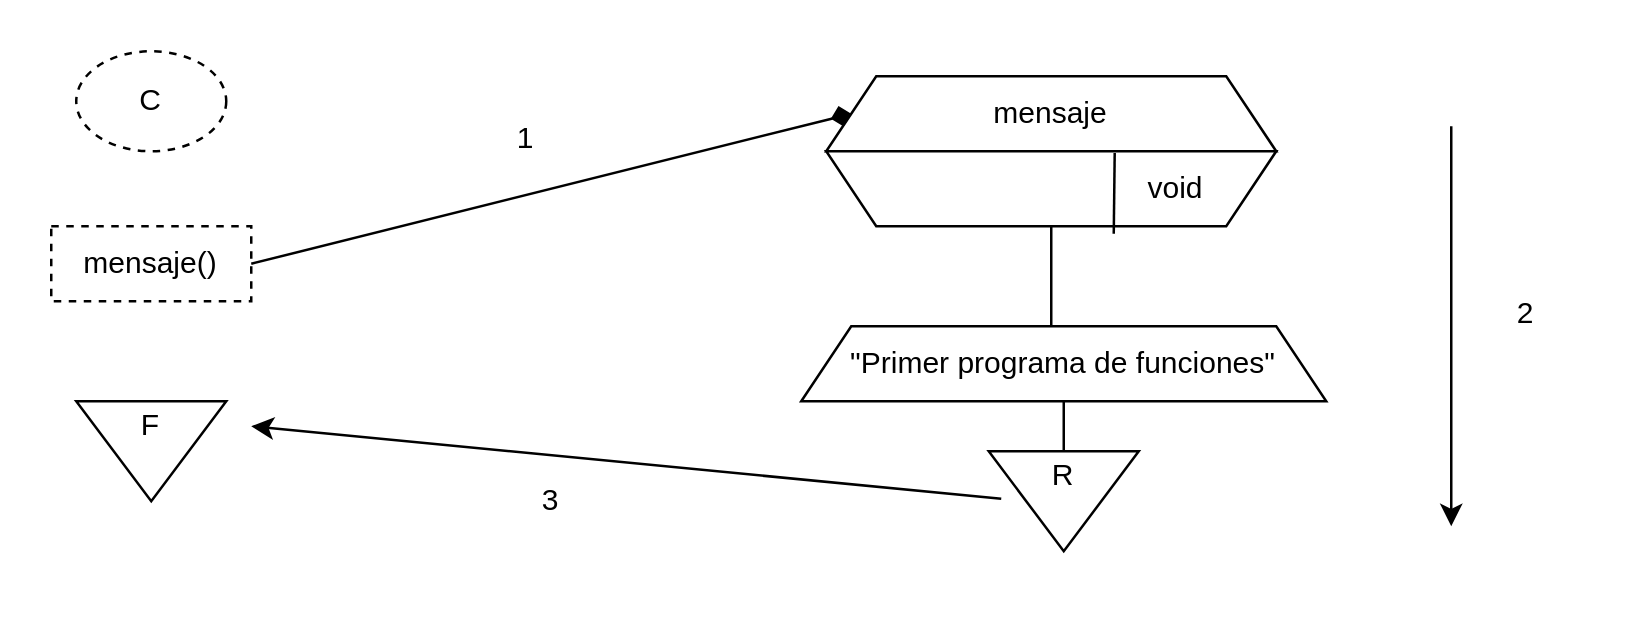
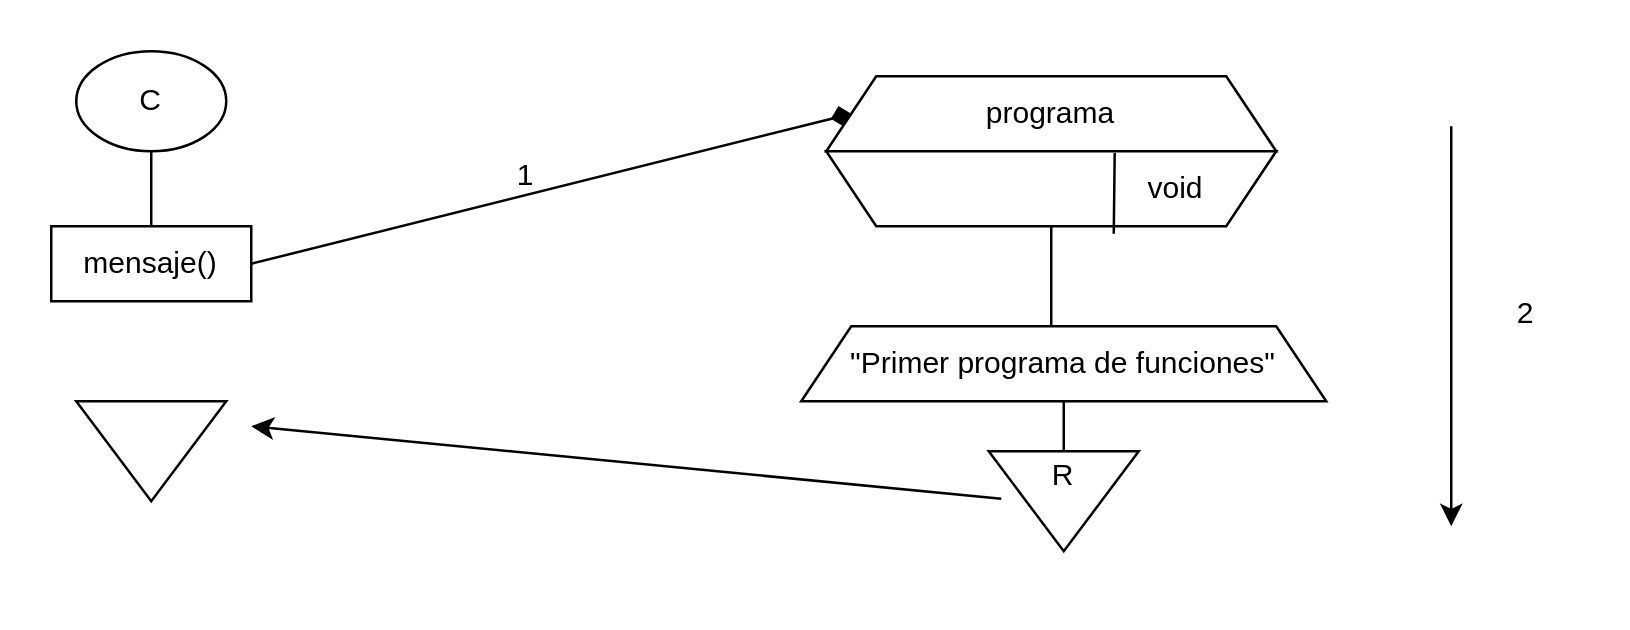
node "C": style dashed -> solid
node "mensaje": label "mensaje" -> "programa"
node "1": moved (526, 139) -> (526, 176)
edge "C" -- "mensaje()": added
node "mensaje()": style dashed -> solid
node "F": removed
node "3": removed
